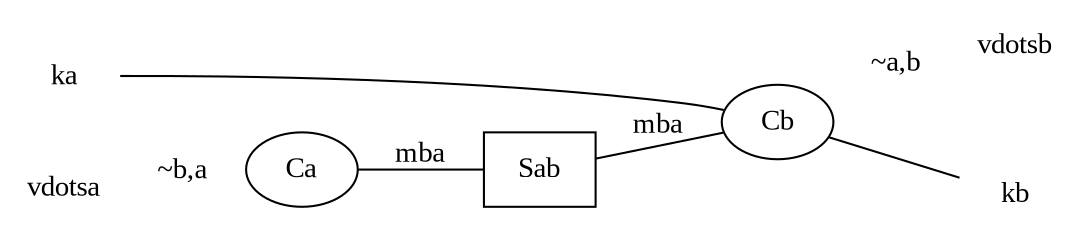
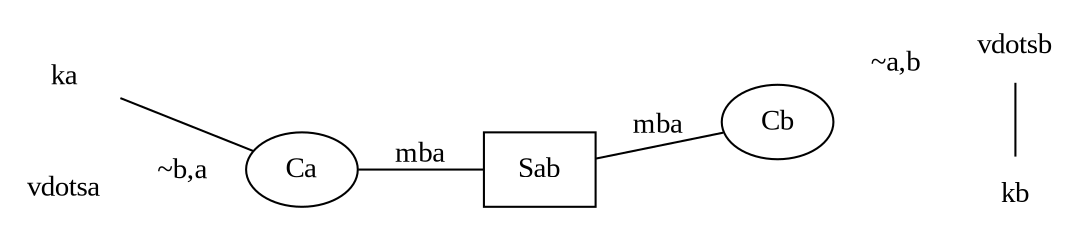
edge "ka" -- "Cb": now "ka" -- "Ca"
edge "Cb" -- "kb": now "vdotsb" -- "kb"
